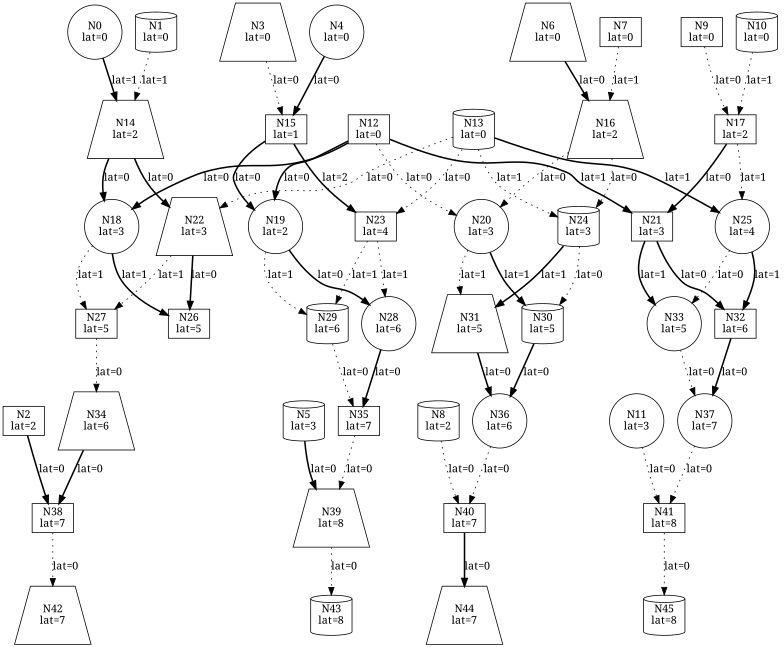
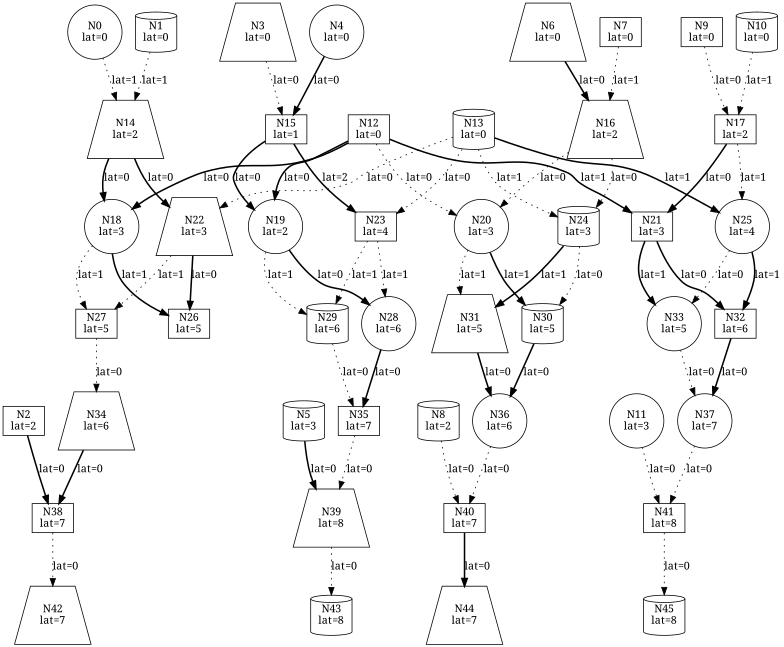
edge "N0 lat=0" -> "N14 lat=2": style bold -> dotted
